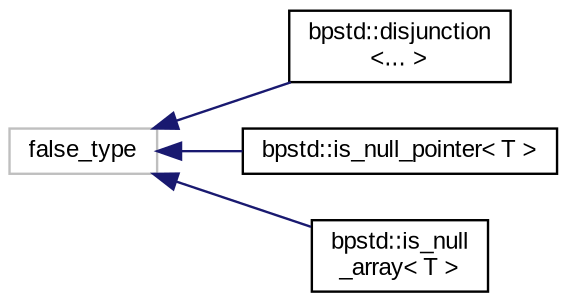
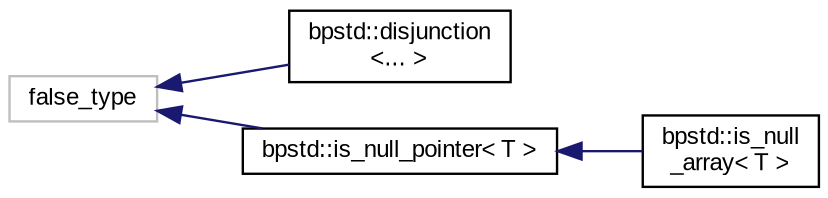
edge "bpstd::is_null _array< T >" -> "false_type": now "bpstd::is_null _array< T >" -> "bpstd::is_null_pointer< T >"
